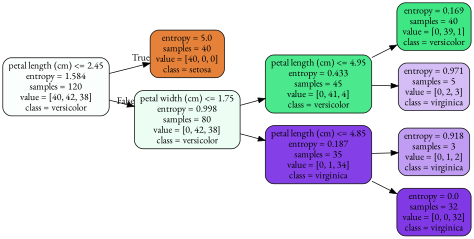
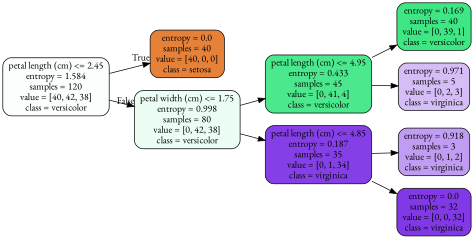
node "entropy = 5.0 samples = 40 value = [40, 0, 0] class = setosa": label "entropy = 5.0 samples = 40 value = [40, 0, 0] class = setosa" -> "entropy = 0.0 samples = 40 value = [40, 0, 0] class = setosa"
